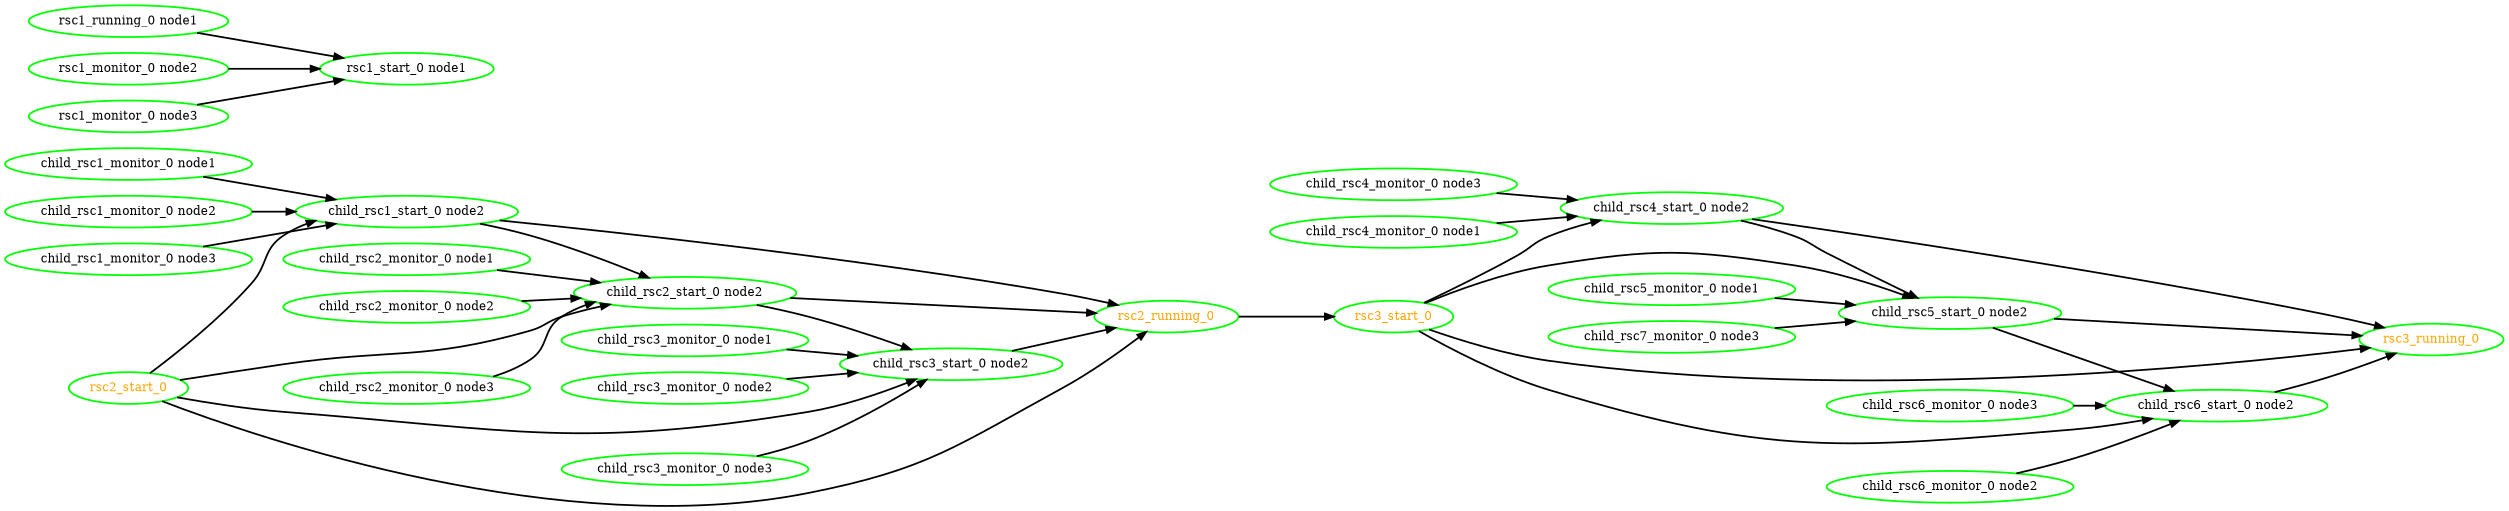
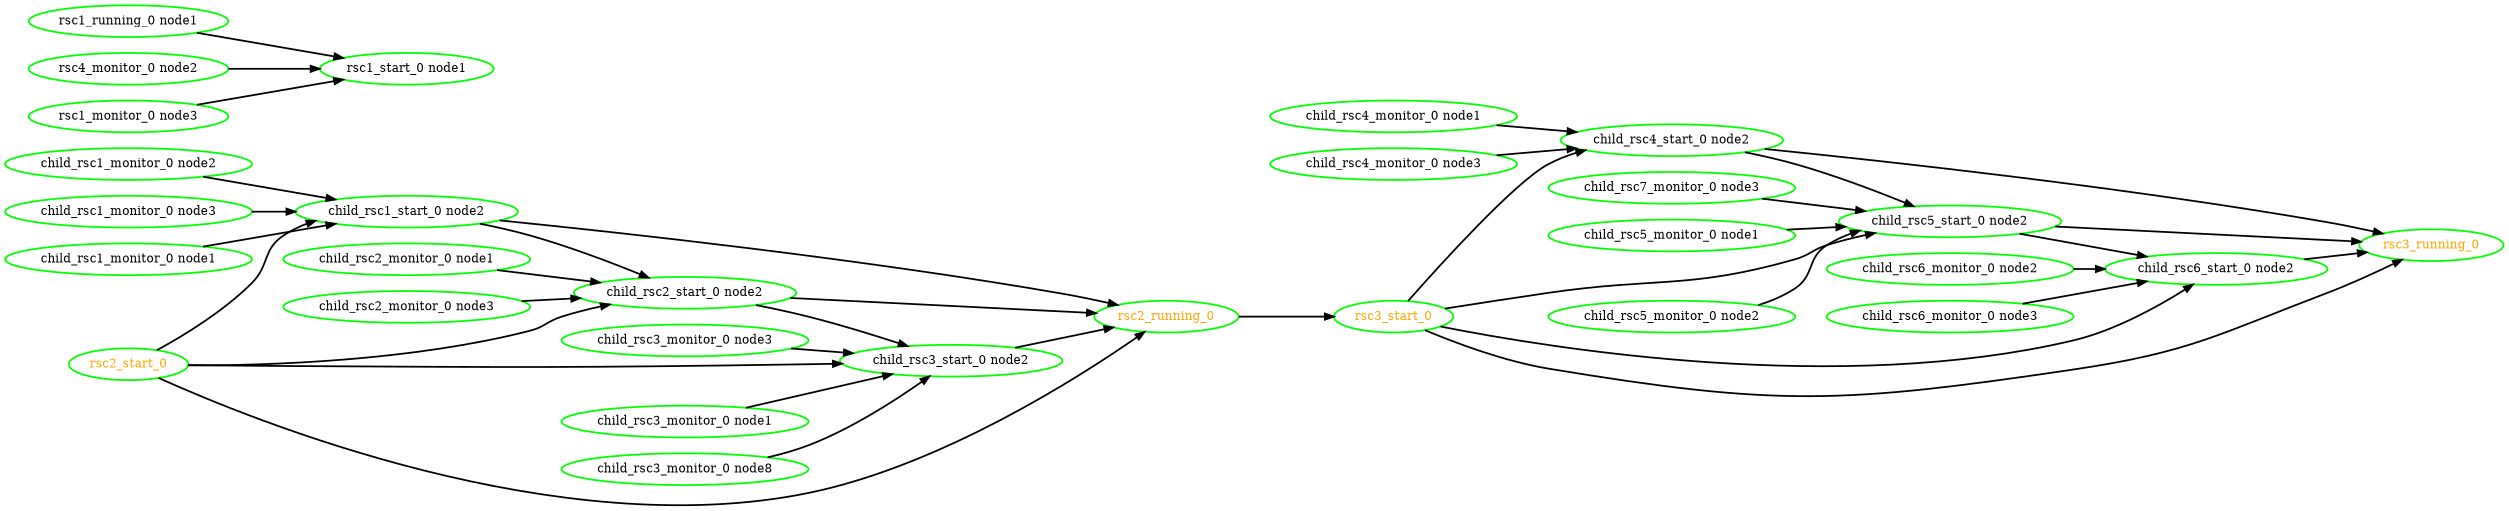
node "rsc1_monitor_0 node2": label "rsc1_monitor_0 node2" -> "rsc4_monitor_0 node2"
node "child_rsc2_monitor_0 node2": removed
node "child_rsc5_monitor_0 node2": added
node "child_rsc3_monitor_0 node2": label "child_rsc3_monitor_0 node2" -> "child_rsc3_monitor_0 node8"
